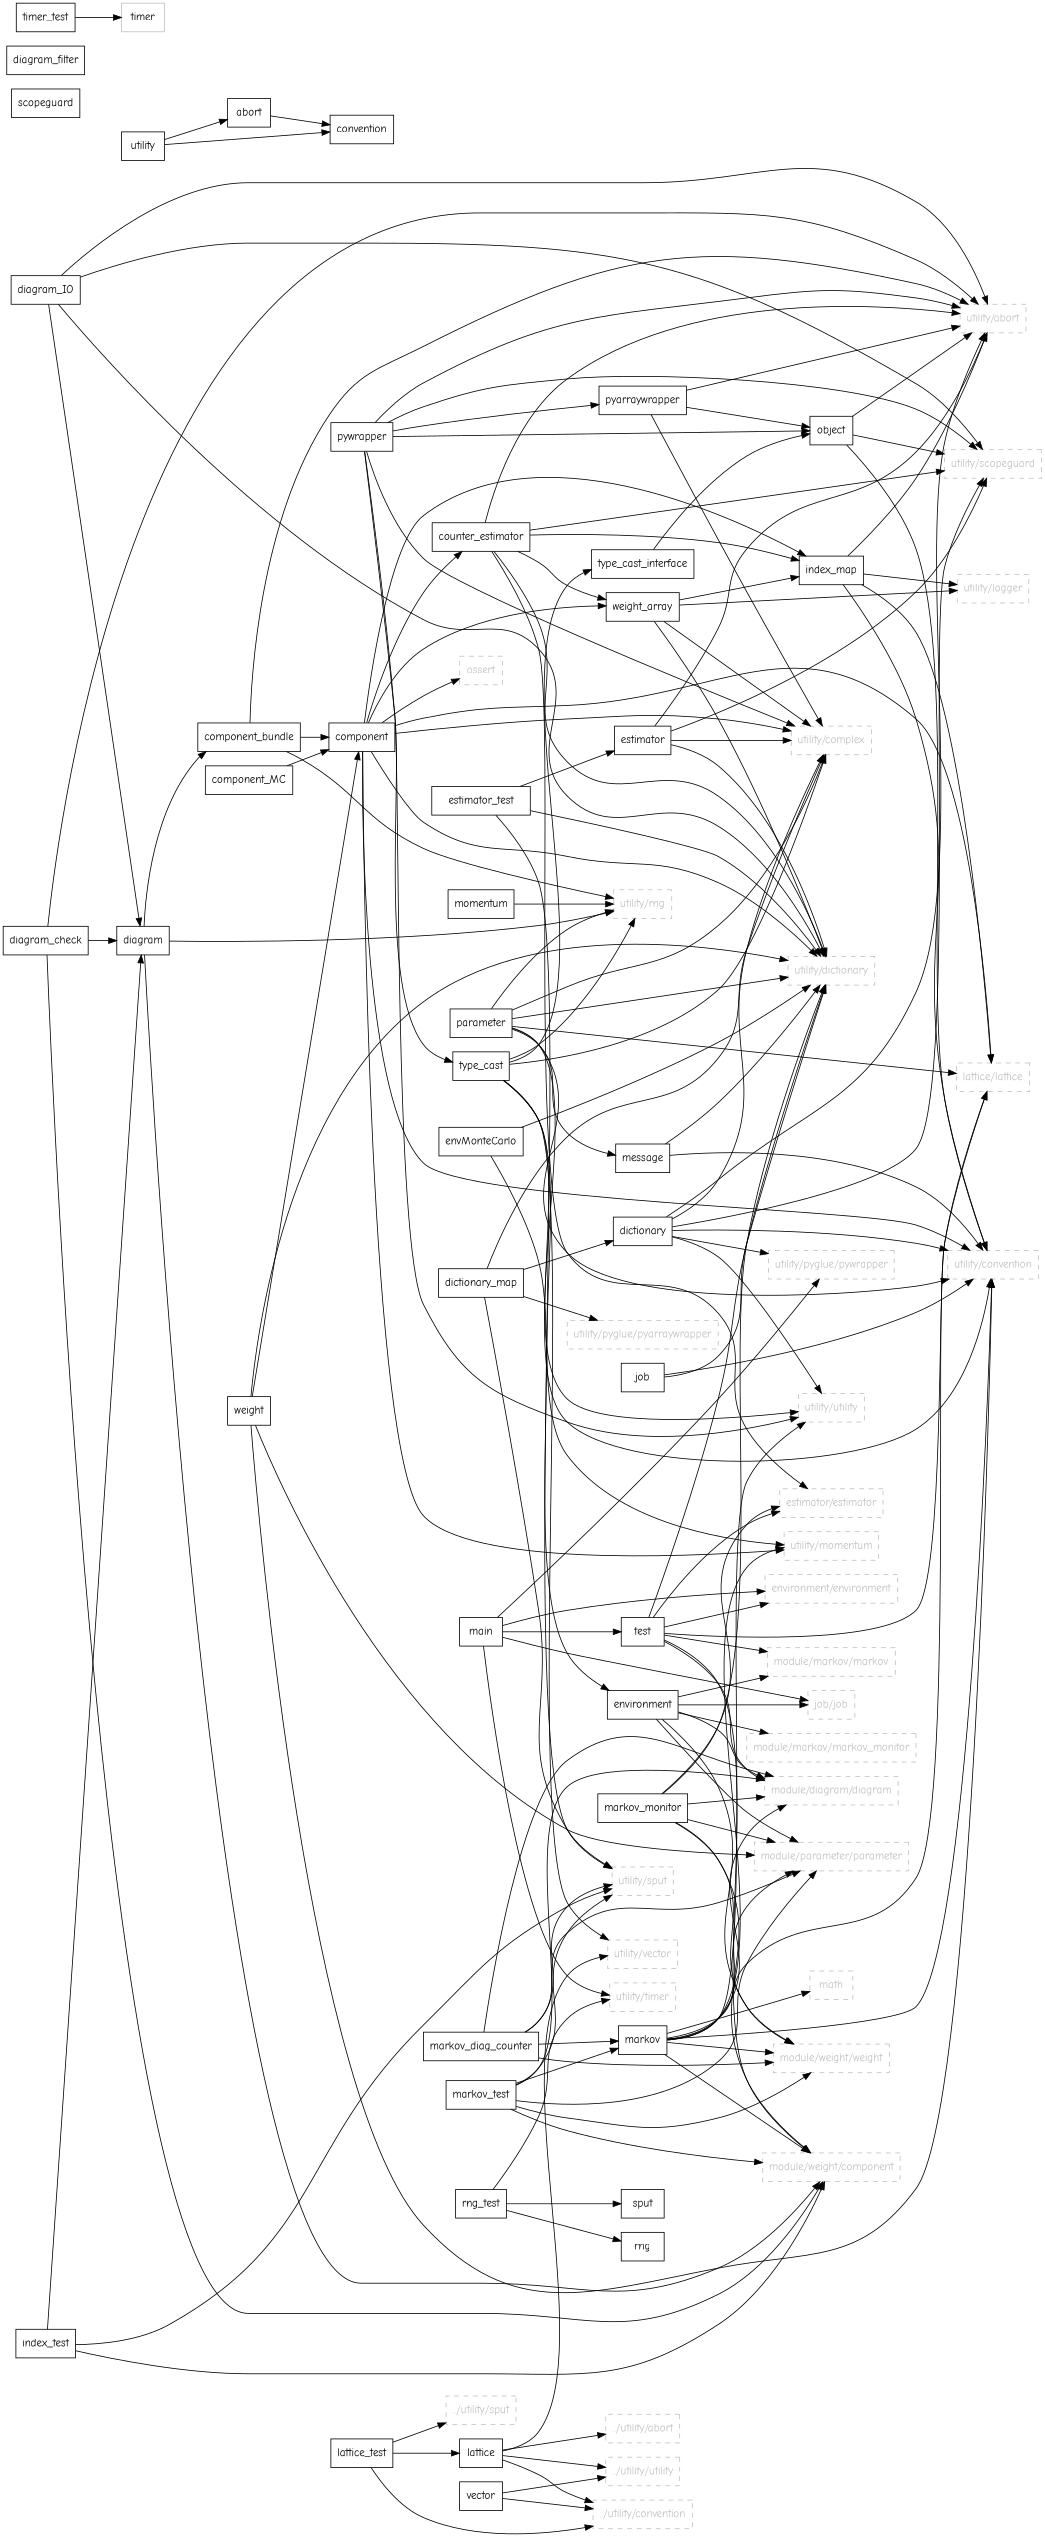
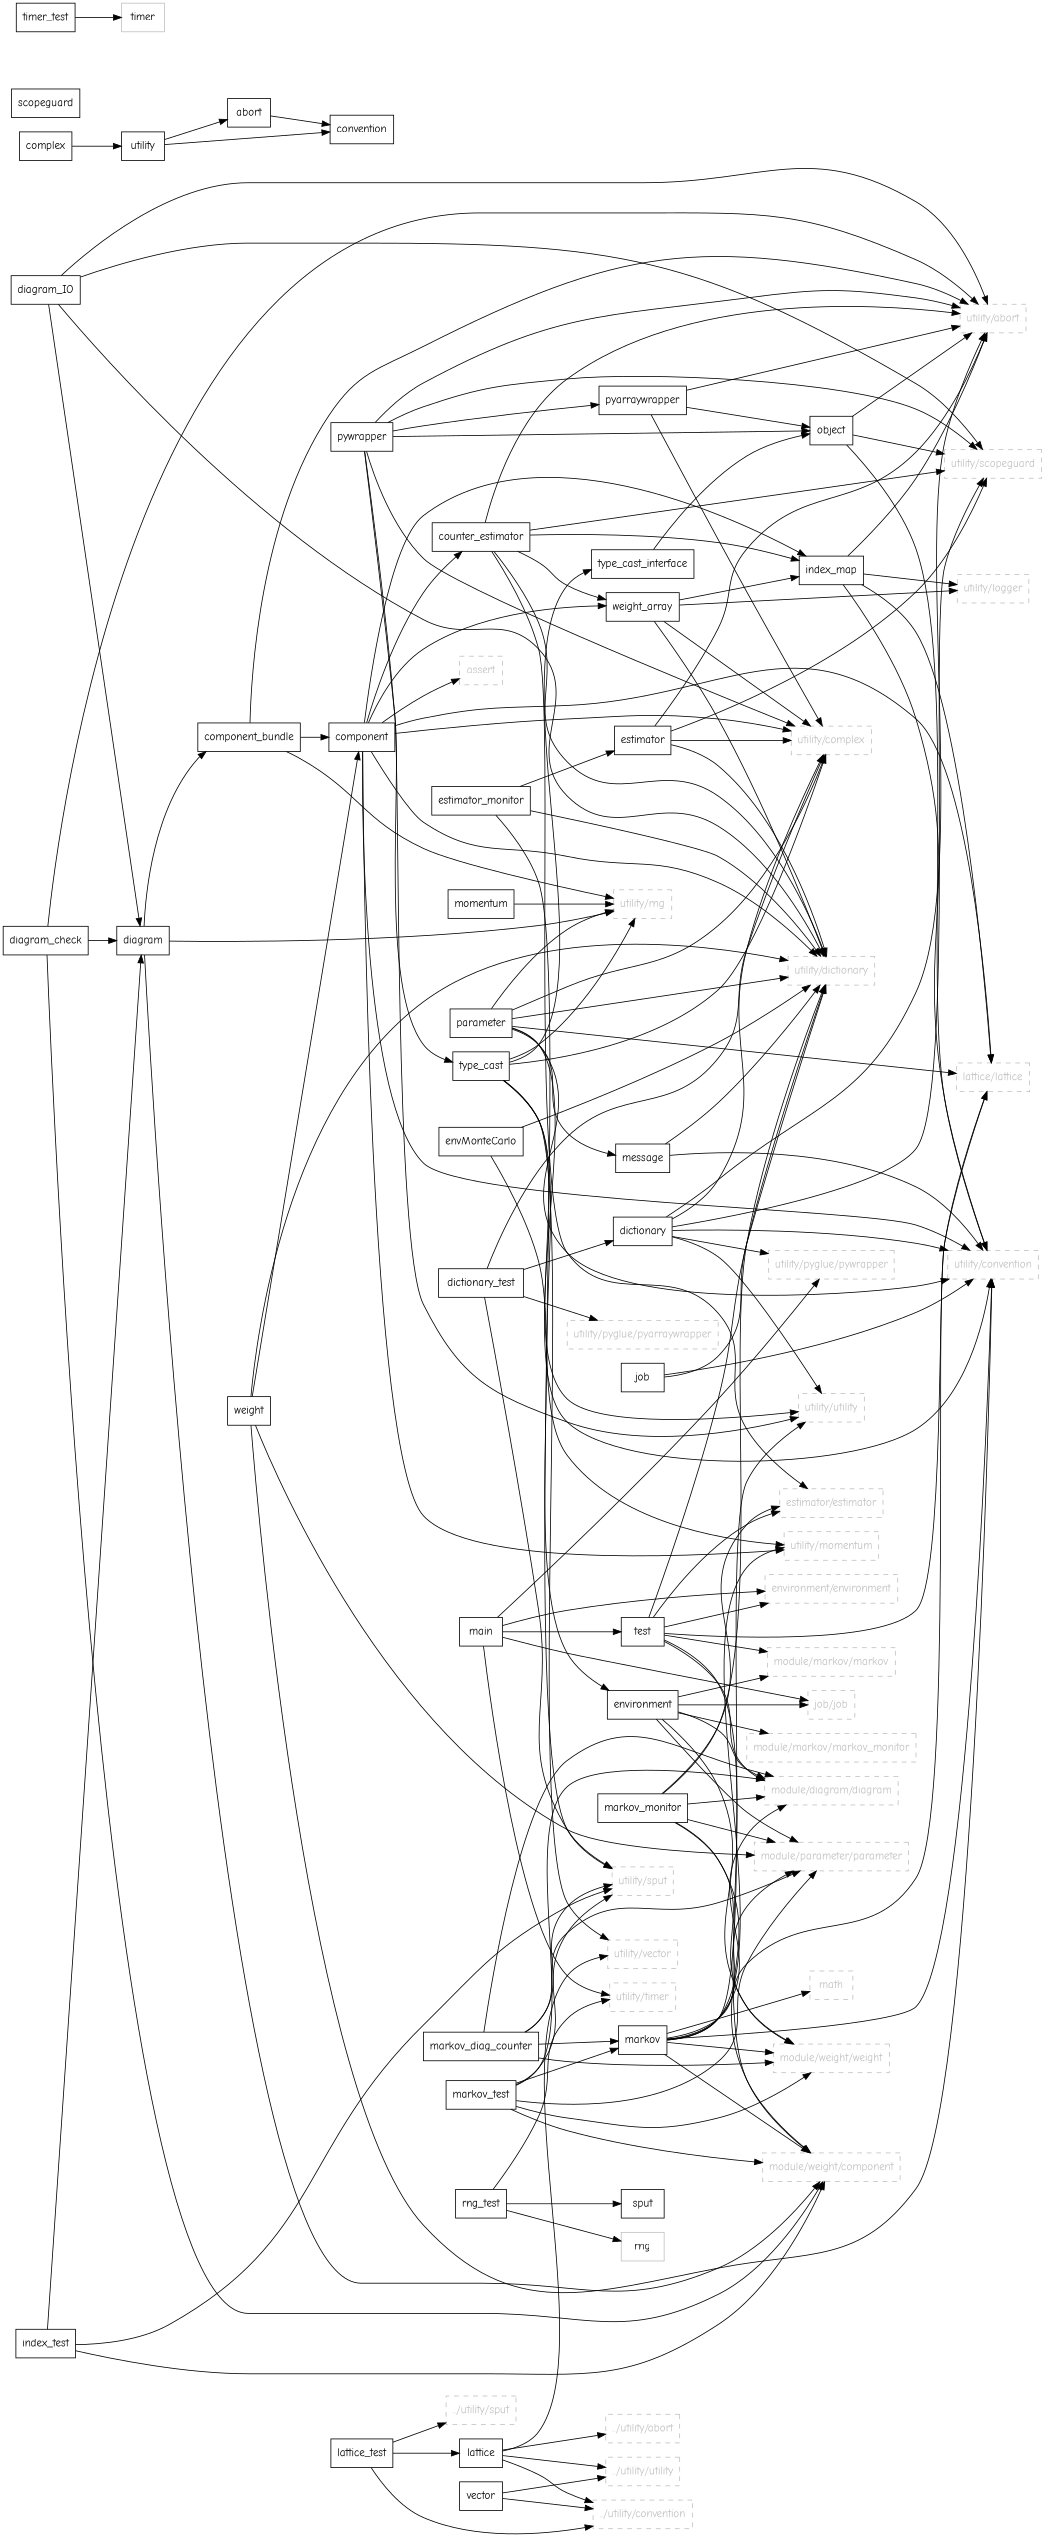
node "diagram_filter": removed
node "complex": added
node "component_MC": removed
node "estimator_test": label "estimator_test" -> "estimator_monitor"
node "dictionary_map": label "dictionary_map" -> "dictionary_test"
node "rng": color black -> gray
